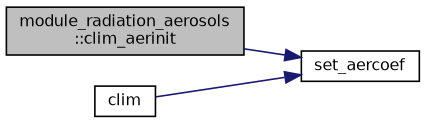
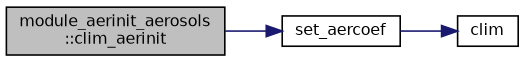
node "module_radiation_aerosols ::clim_aerinit": label "module_radiation_aerosols ::clim_aerinit" -> "module_aerinit_aerosols ::clim_aerinit"
edge "clim" -> "set_aercoef": reversed
